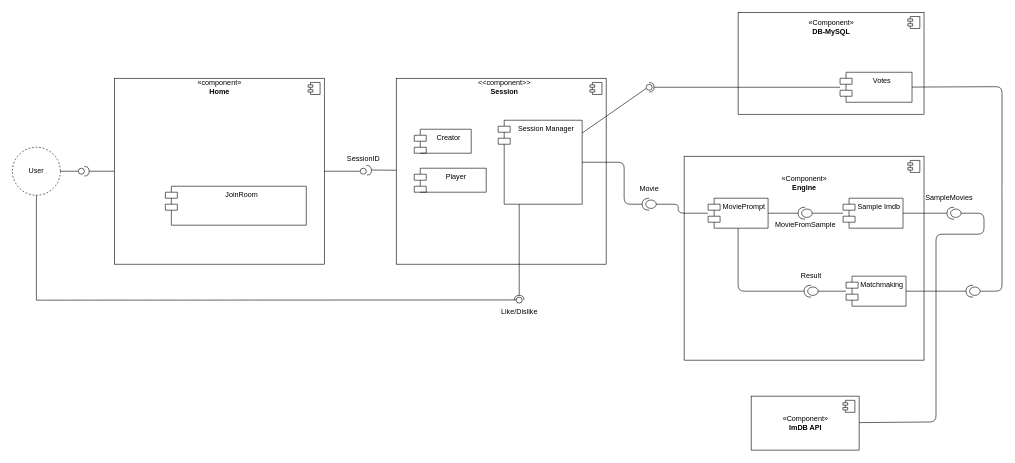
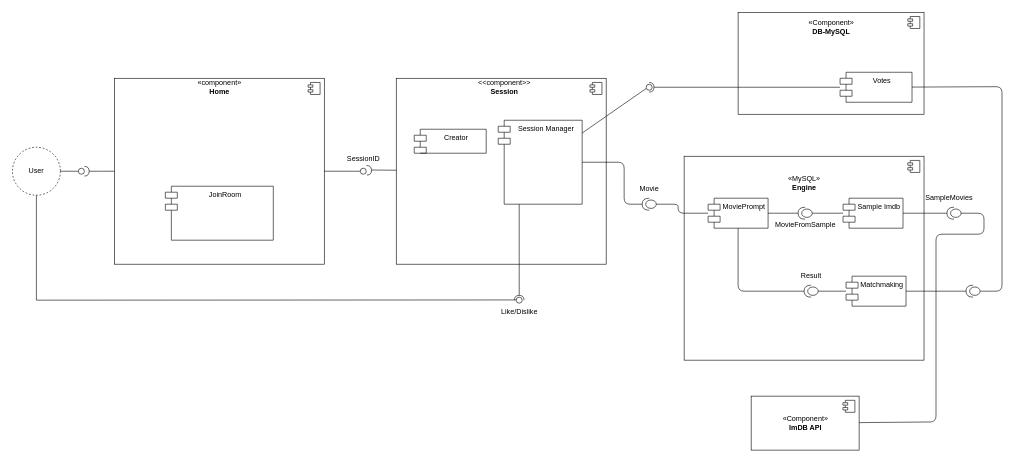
node "Creator": size 57x24 -> 72x24
node "Player": removed
node "«Component» Engine": label "«Component» Engine" -> "«MySQL» Engine"
node "JoinRoom": size 141x39 -> 108x54
